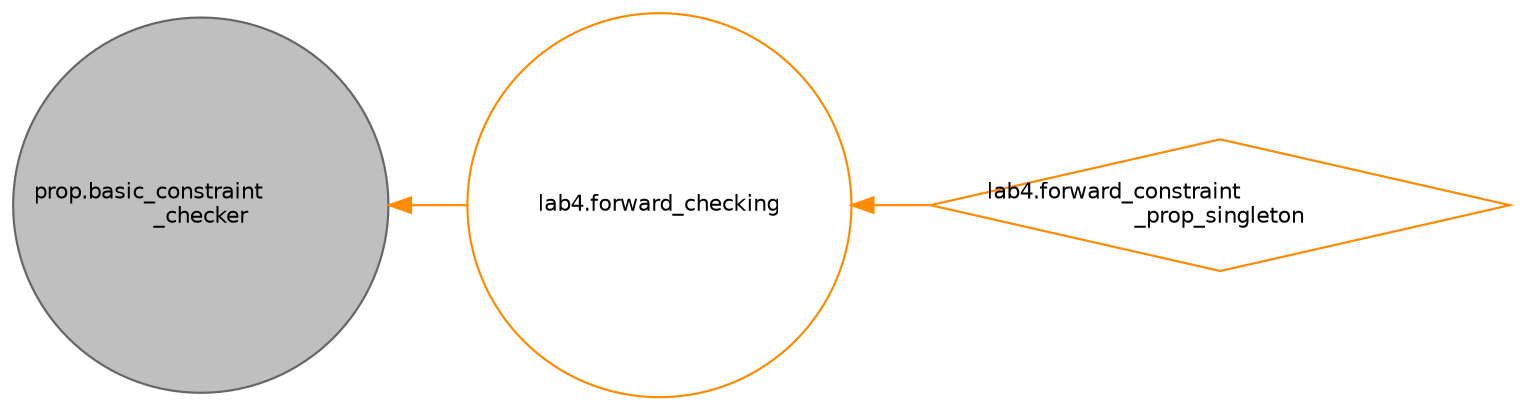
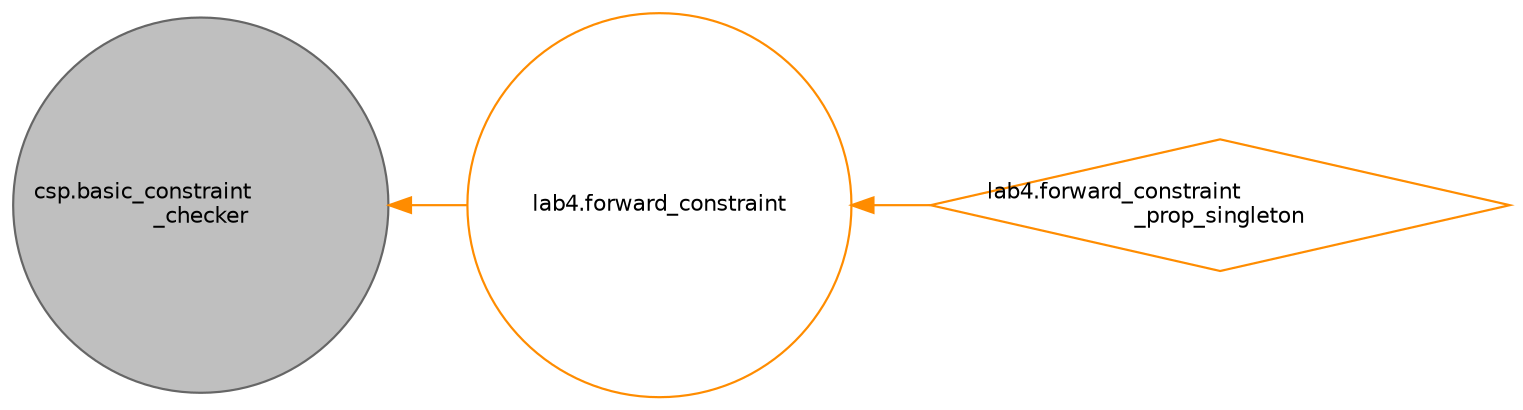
node "prop.basic_constraint _checker": label "prop.basic_constraint _checker" -> "csp.basic_constraint _checker"
node "lab4.forward_checking": label "lab4.forward_checking" -> "lab4.forward_constraint"
